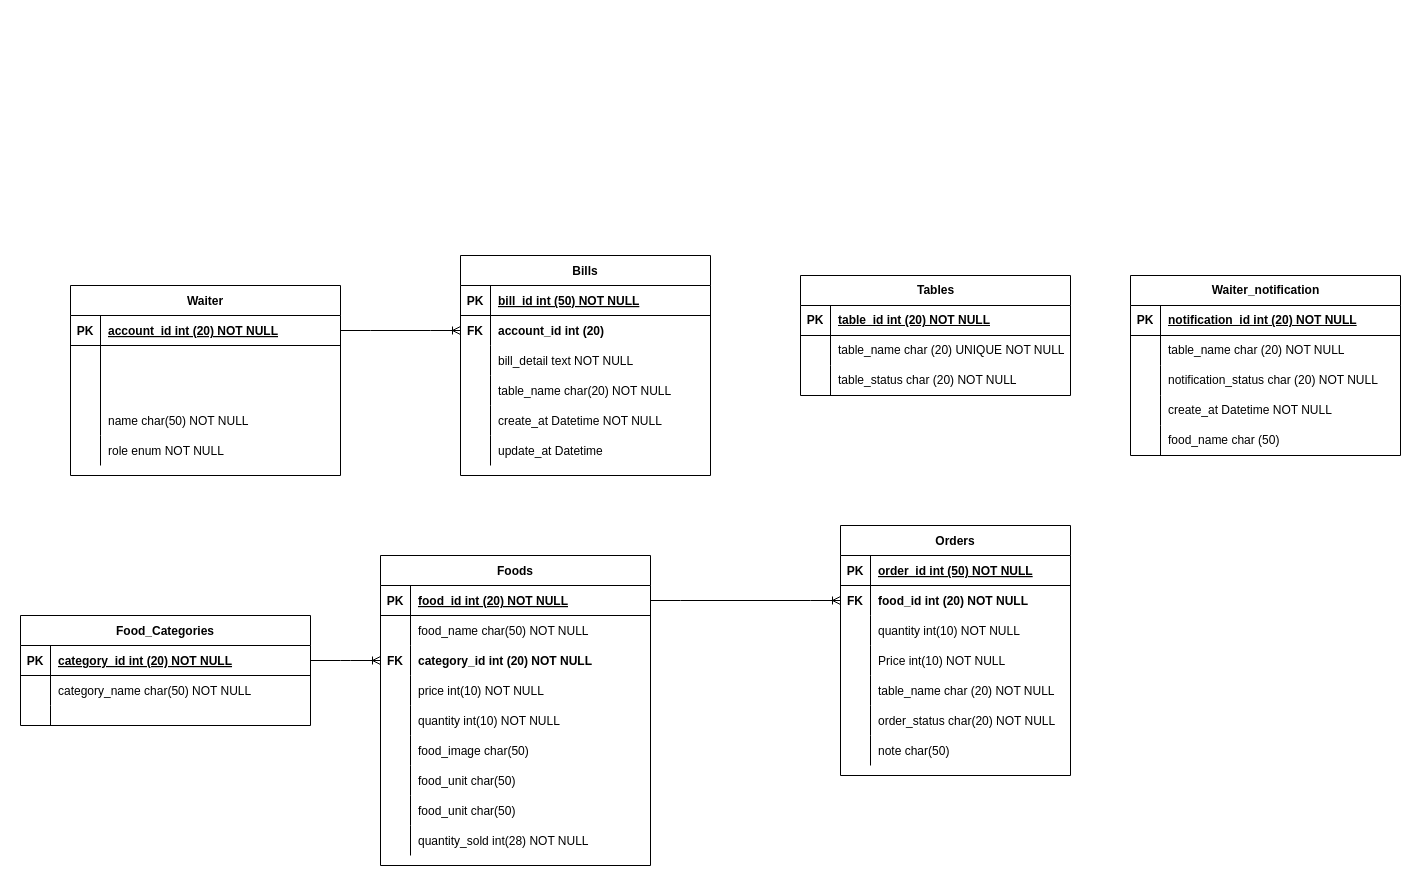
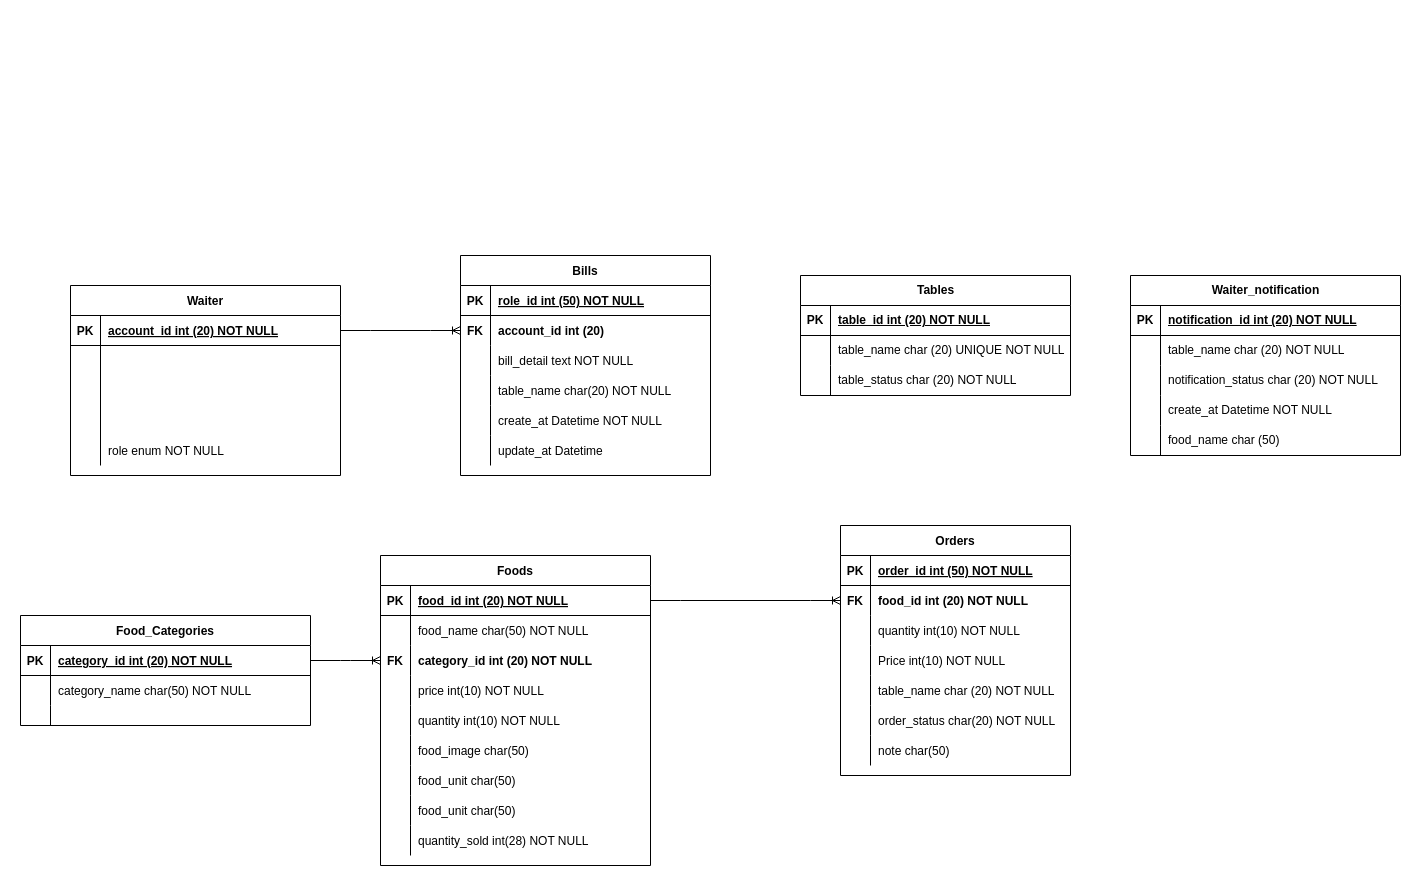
node "bill_id int (50) NOT NULL": label "bill_id int (50) NOT NULL" -> "role_id int (50) NOT NULL"
node "name char(50) NOT NULL": removed
